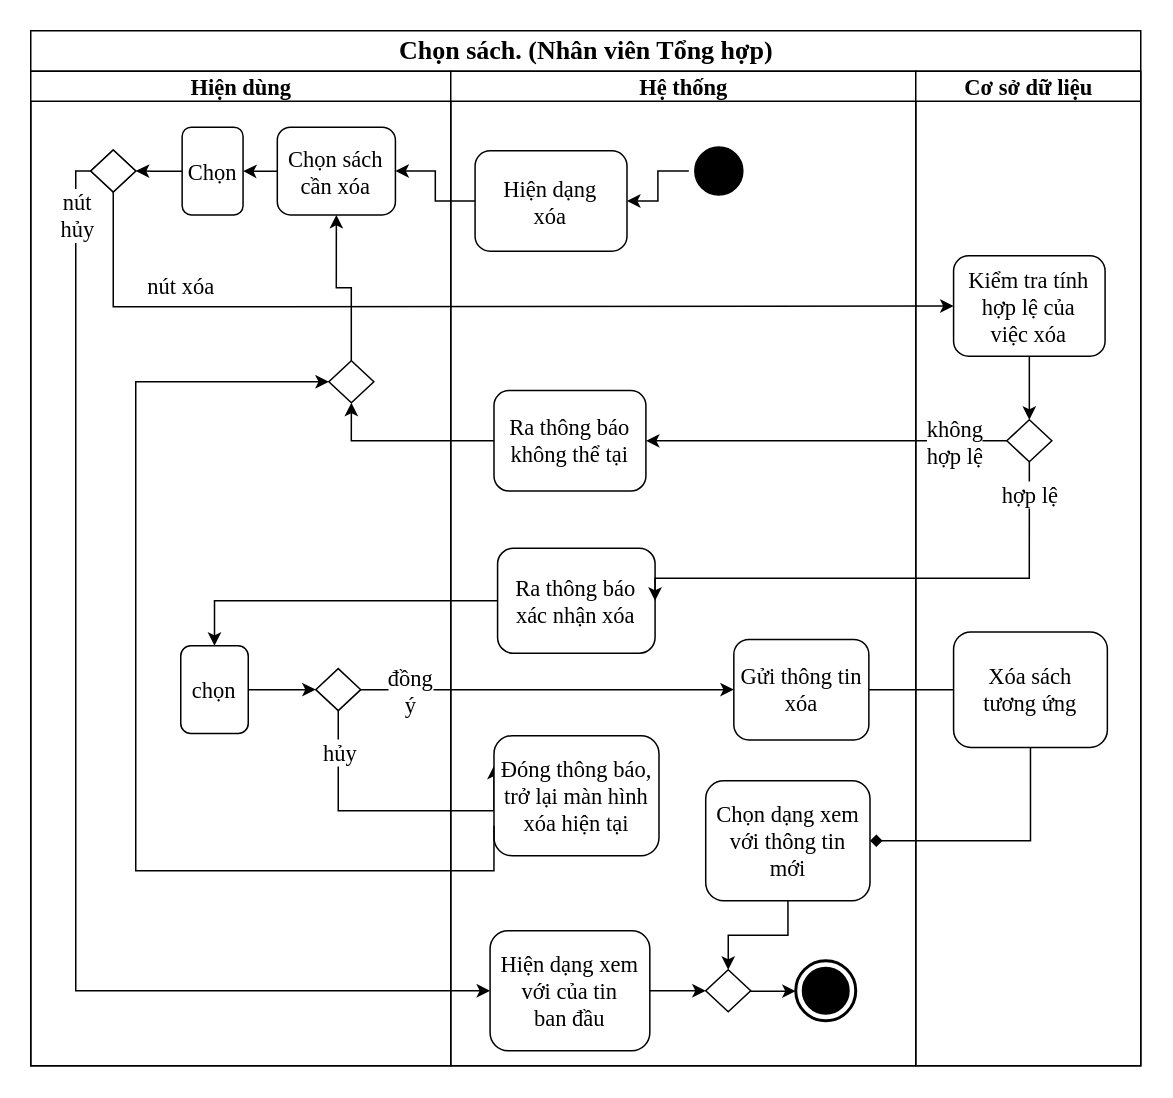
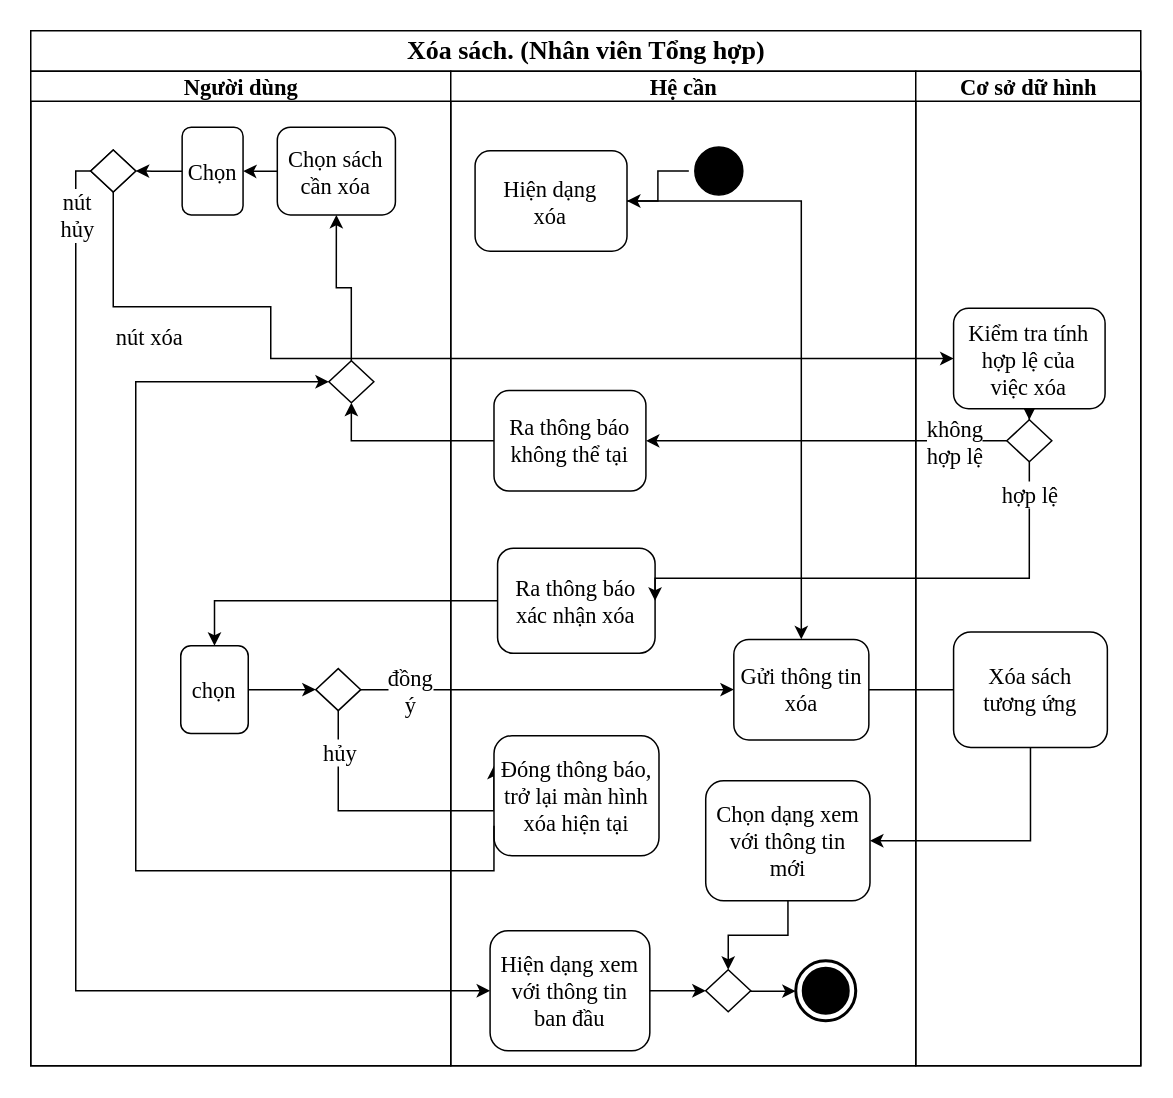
node "Chọn sách. (Nhân viên Tổng hợp)": label "Chọn sách. (Nhân viên Tổng hợp)" -> "Xóa sách. (Nhân viên Tổng hợp)"
node "Hiện dùng": label "Hiện dùng" -> "Người dùng"
node "Hệ thống": label "Hệ thống" -> "Hệ cần"
node "Cơ sở dữ liệu": label "Cơ sở dữ liệu" -> "Cơ sở dữ hình"
edge "Hiện dạng xóa" -> "Chọn sách cần xóa": now "Hiện dạng xóa" -> "Gửi thông tin xóa"
node "Kiểm tra tính hợp lệ của việc xóa": moved (1029, 306) -> (1029, 359)
edge "Xóa sách tương ứng" -> "Chọn dạng xem với thông tin mới": arrowhead diamond -> classic
node "Hiện dạng xem với của tin ban đầu": label "Hiện dạng xem với của tin ban đầu" -> "Hiện dạng xem với thông tin ban đầu"
